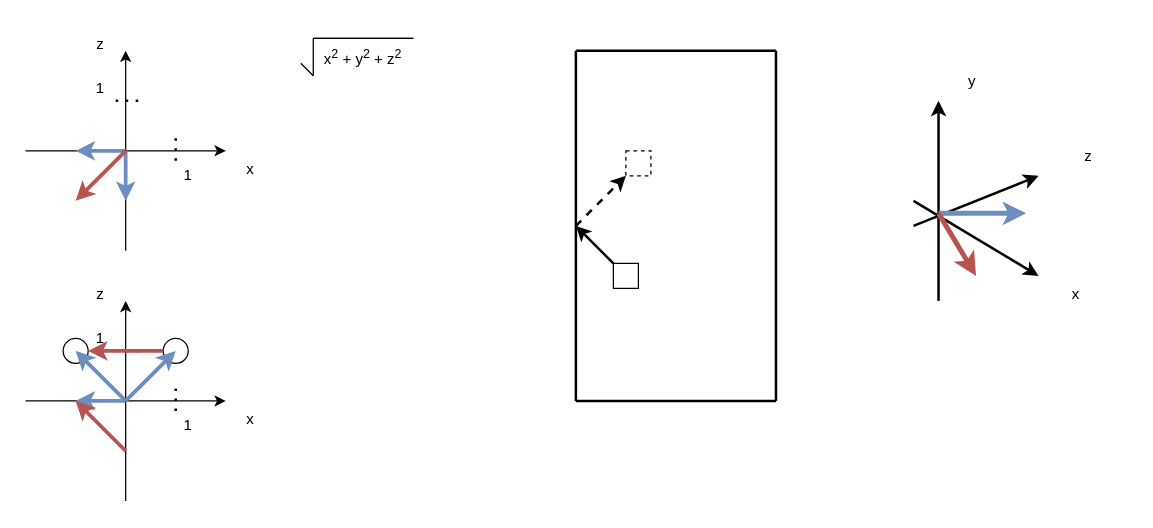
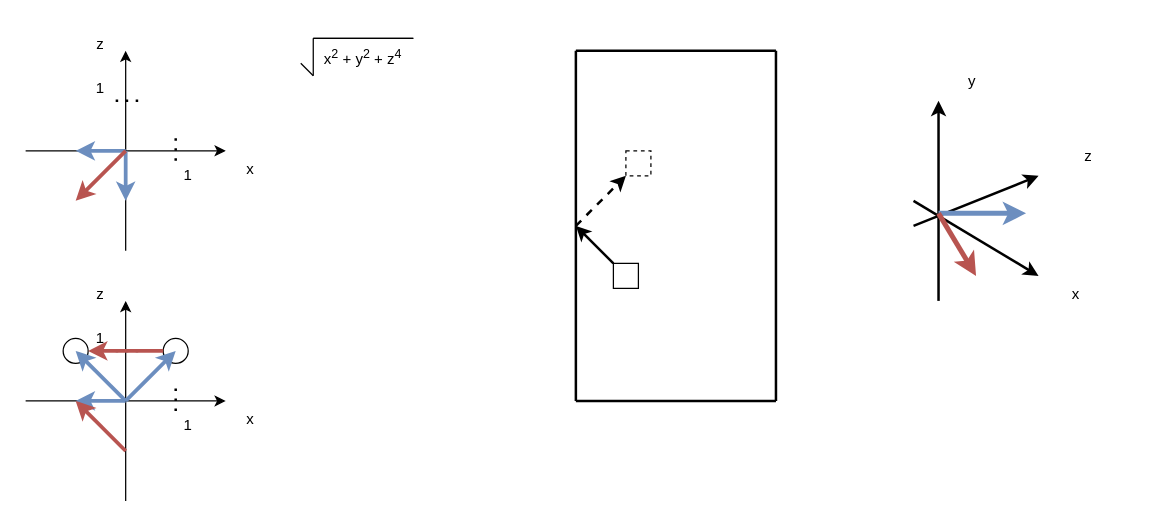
node "x2 + y2 + z2": label "x2 + y2 + z2" -> "x2 + y2 + z4"
